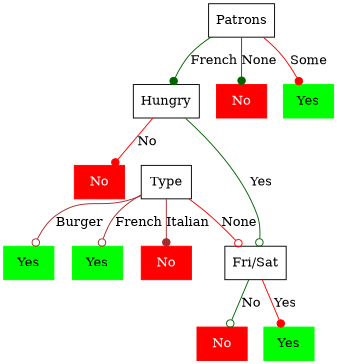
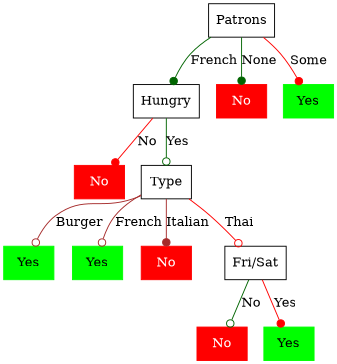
edge "Hungry" -> "Fri/Sat": now "Hungry" -> "Type"
edge "Type" -> "Fri/Sat": label "None" -> "Thai"
